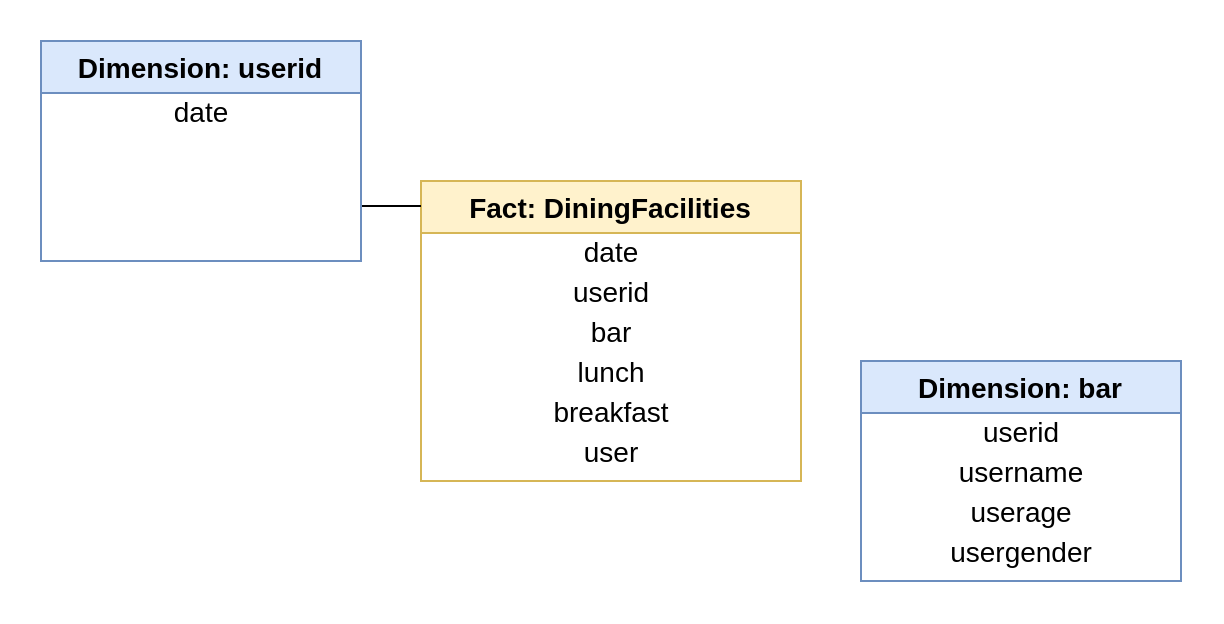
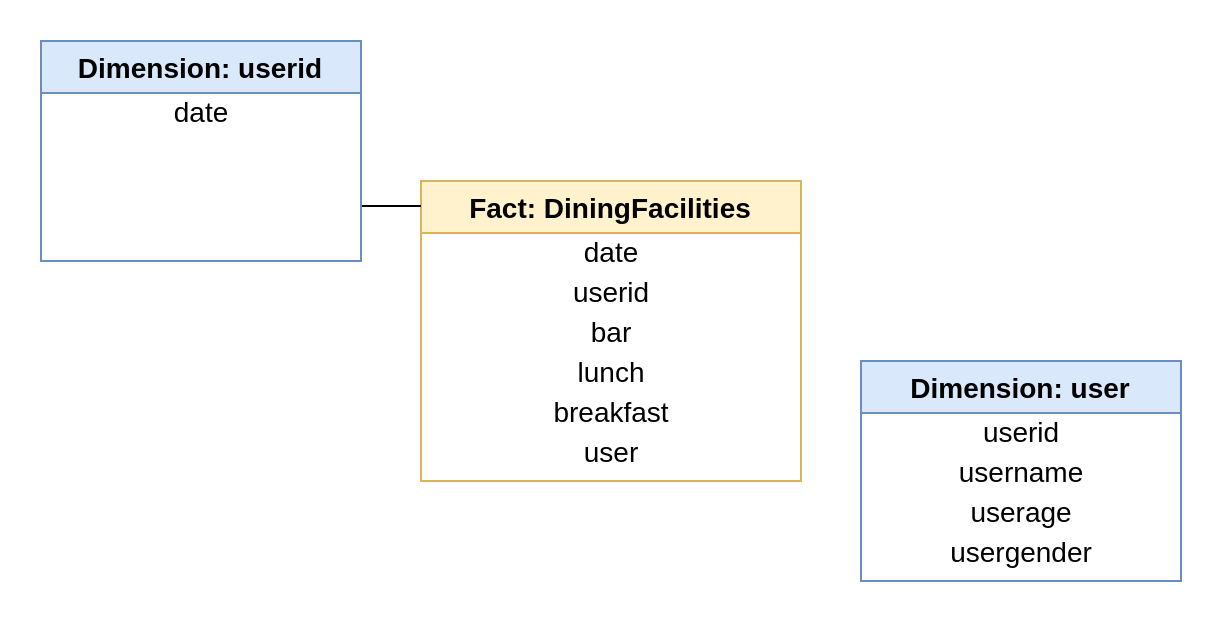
node "Dimension: bar": label "Dimension: bar" -> "Dimension: user"
